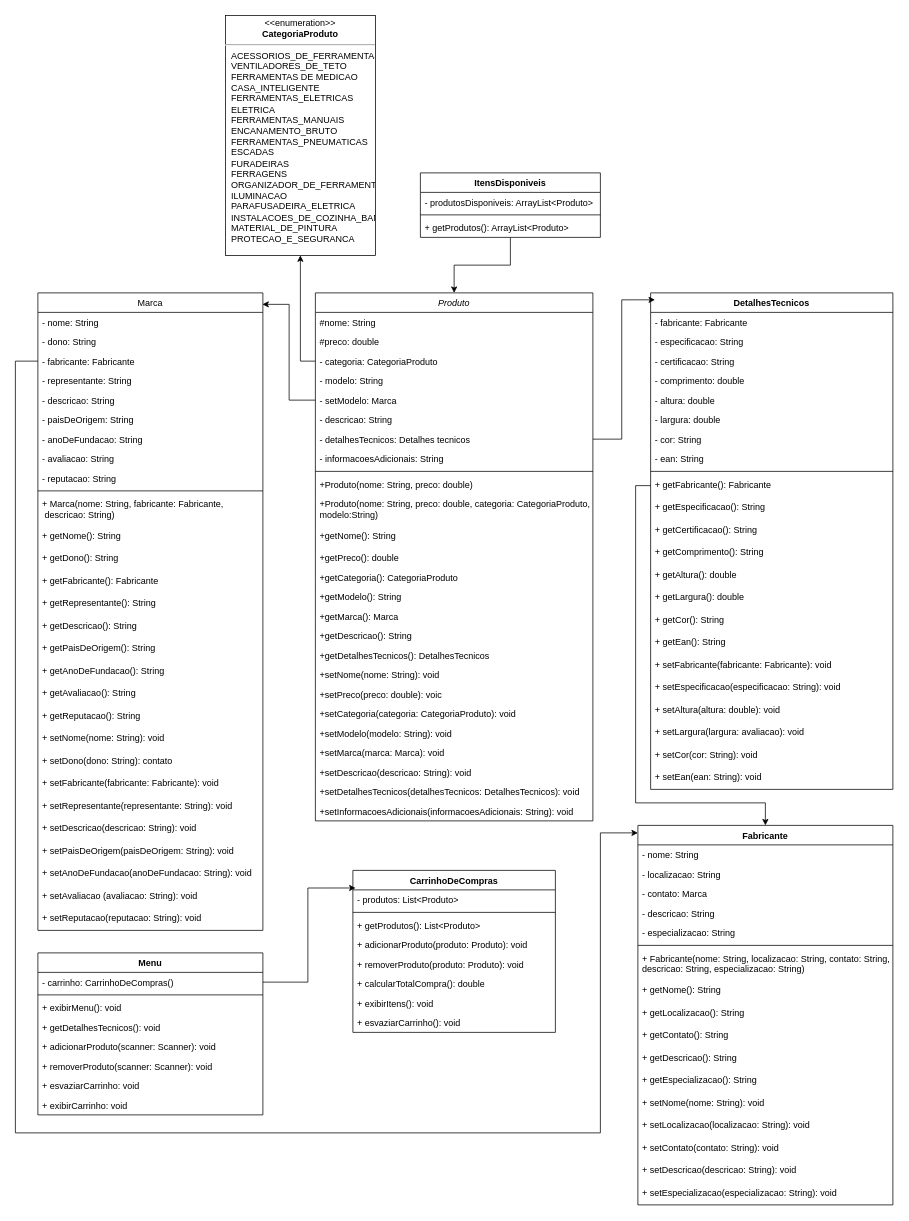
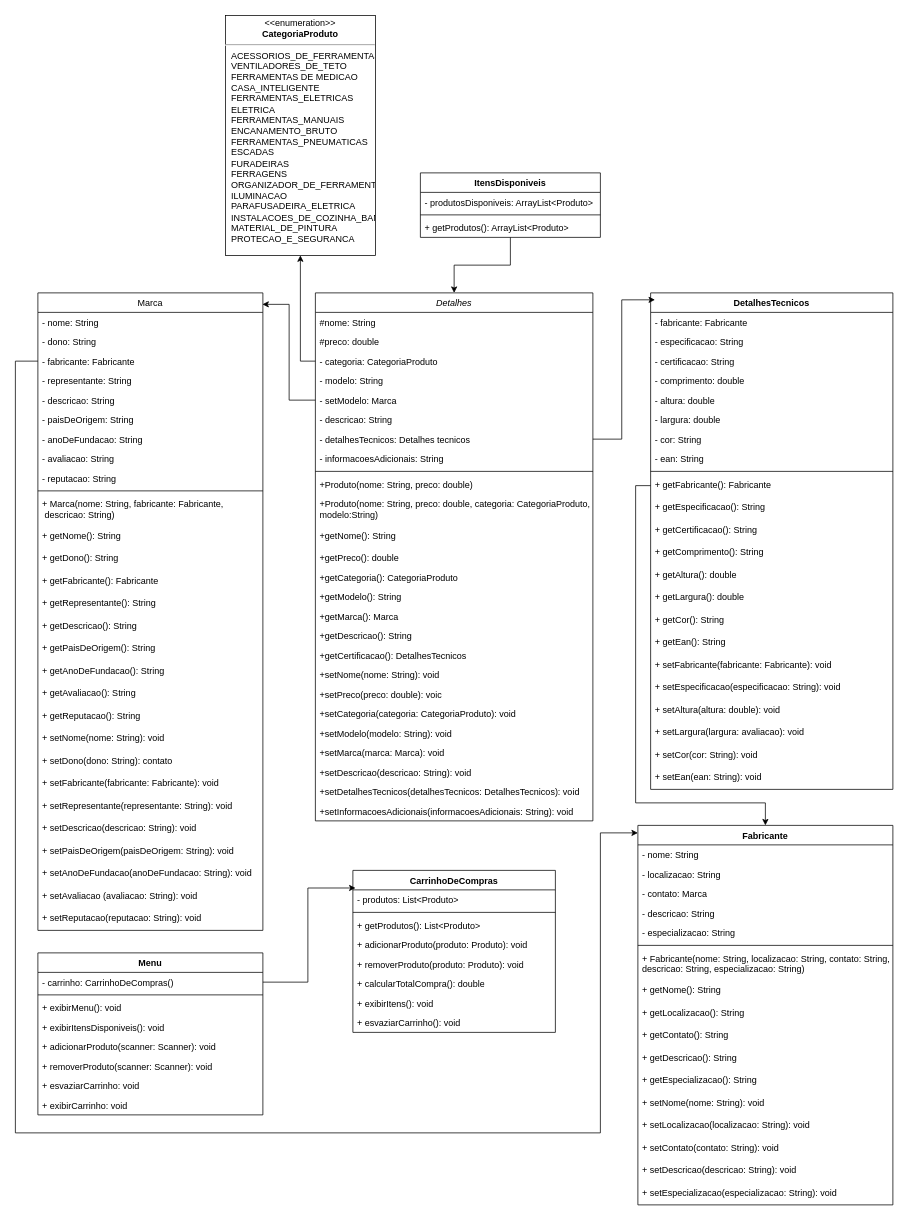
node "Produto": label "Produto" -> "Detalhes"
node "+getDetalhesTecnicos(): DetalhesTecnicos": label "+getDetalhesTecnicos(): DetalhesTecnicos" -> "+getCertificacao(): DetalhesTecnicos"
node "+ getDetalhesTecnicos(): void": label "+ getDetalhesTecnicos(): void" -> "+ exibirItensDisponiveis(): void"
